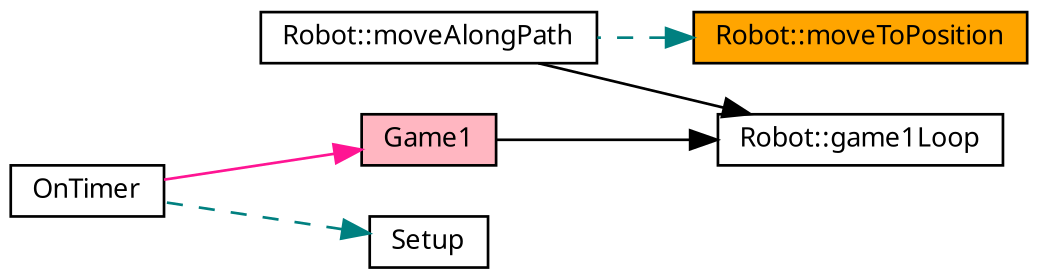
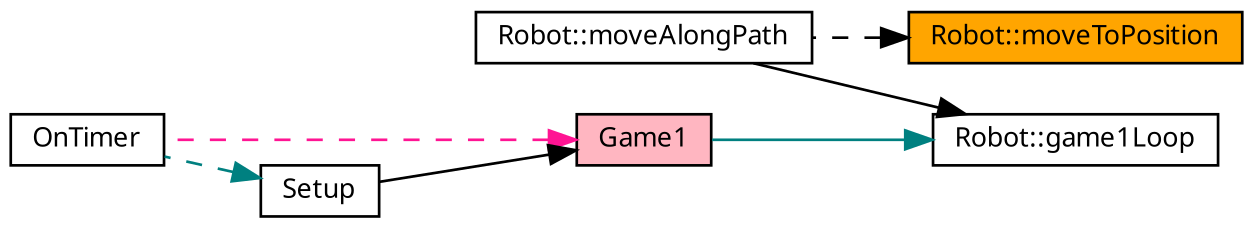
edge "Robot::moveAlongPath" -> "Robot::moveToPosition": color teal -> black
edge "Game1" -> "Robot::game1Loop": color black -> teal
edge "OnTimer" -> "Game1": style solid -> dashed
edge "Setup" -> "Game1": added
